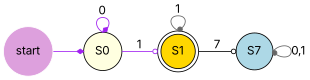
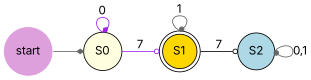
edge "S0" -> "S1": label "1" -> "7"
edge "start" -> "S0": color purple -> gray40
node "S7": label "S7" -> "S2"
